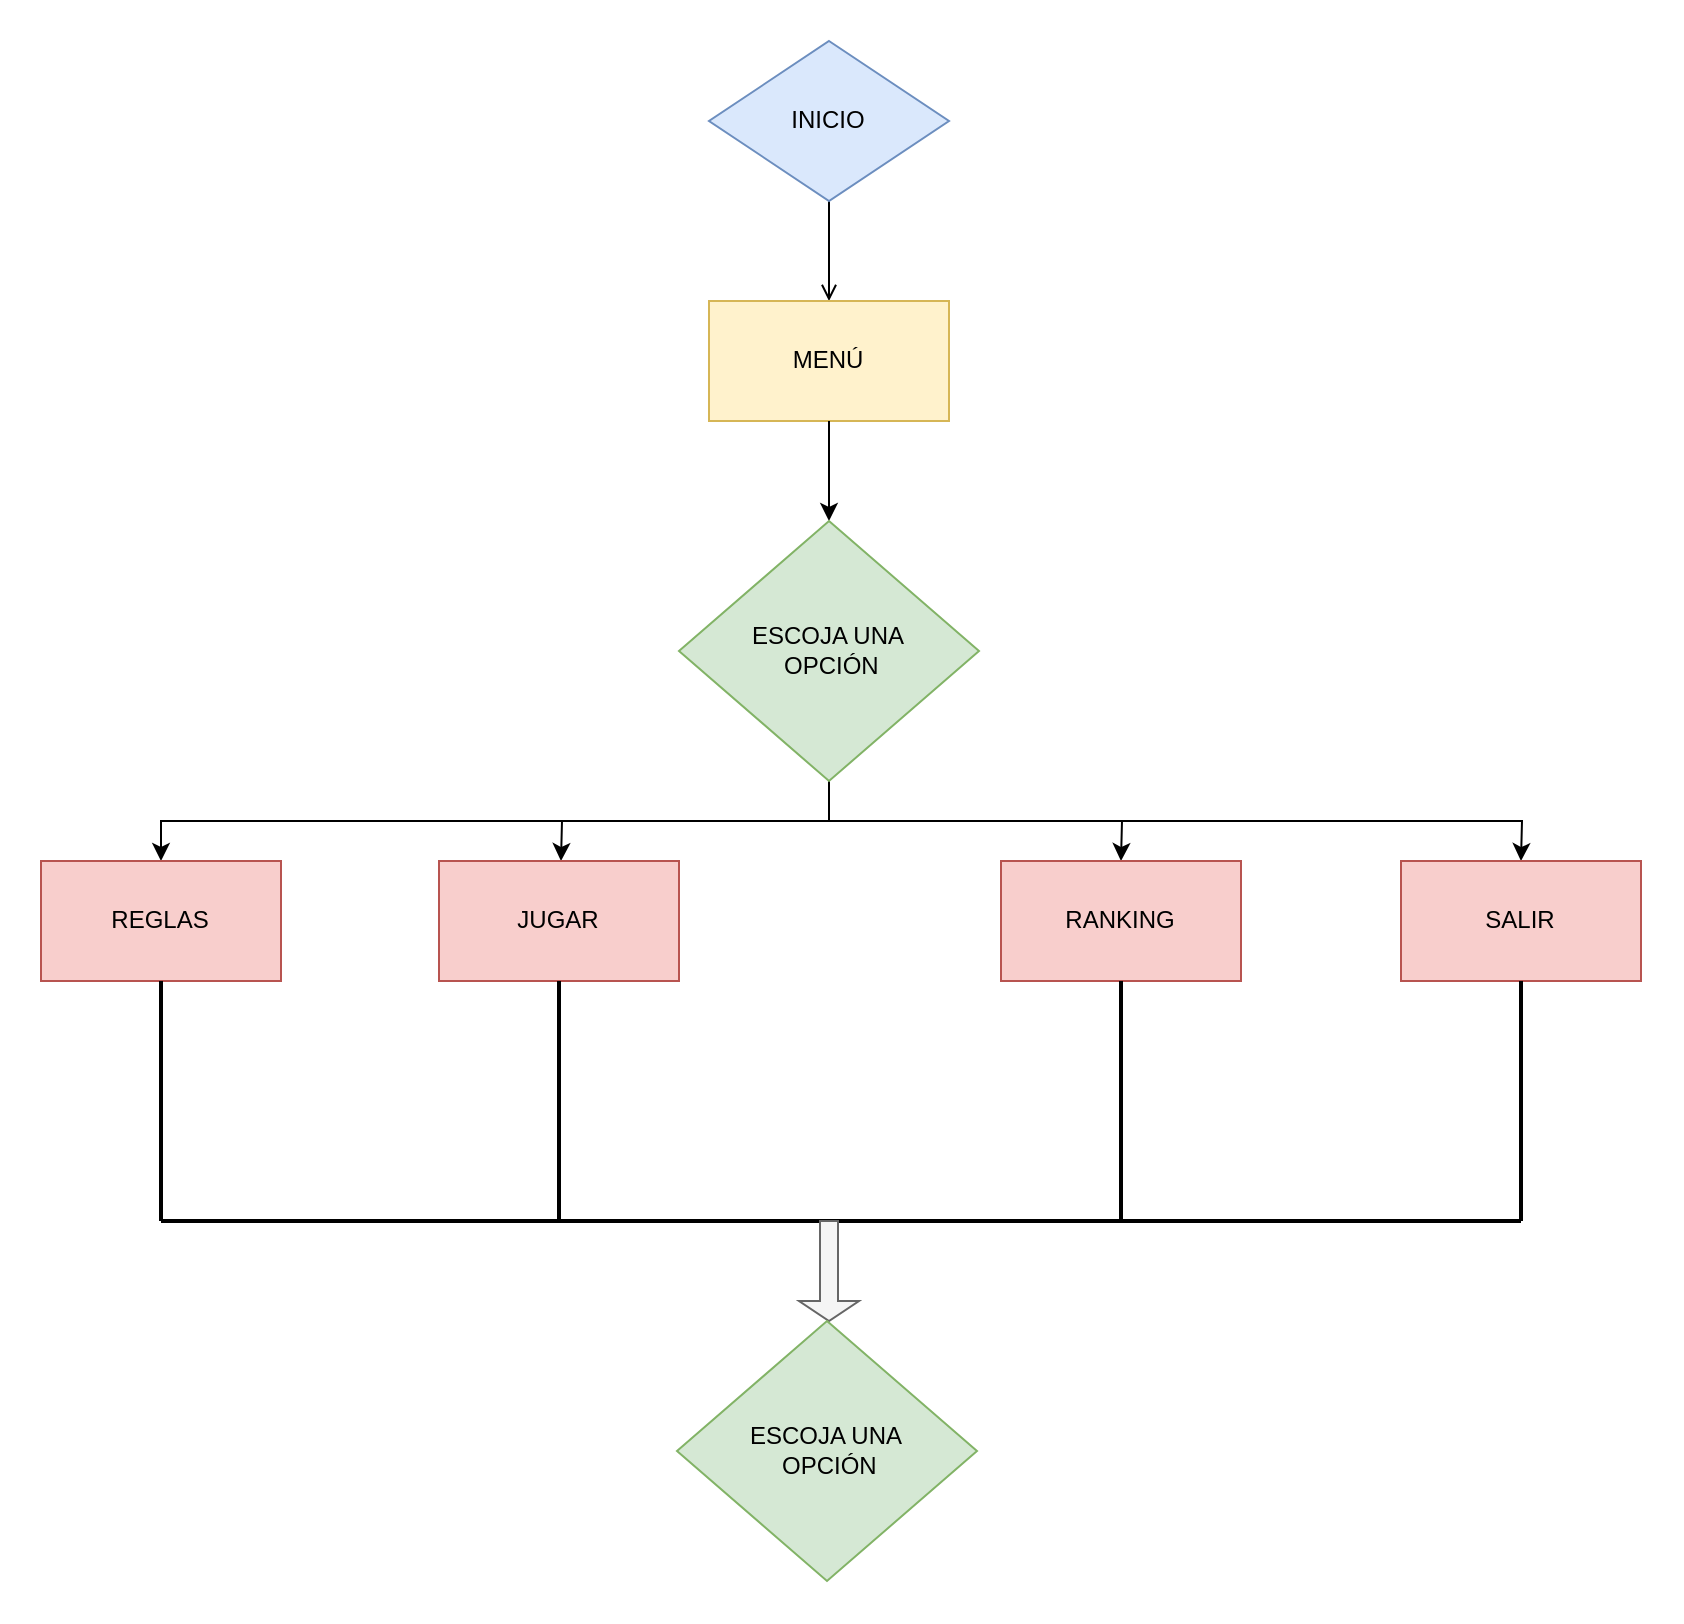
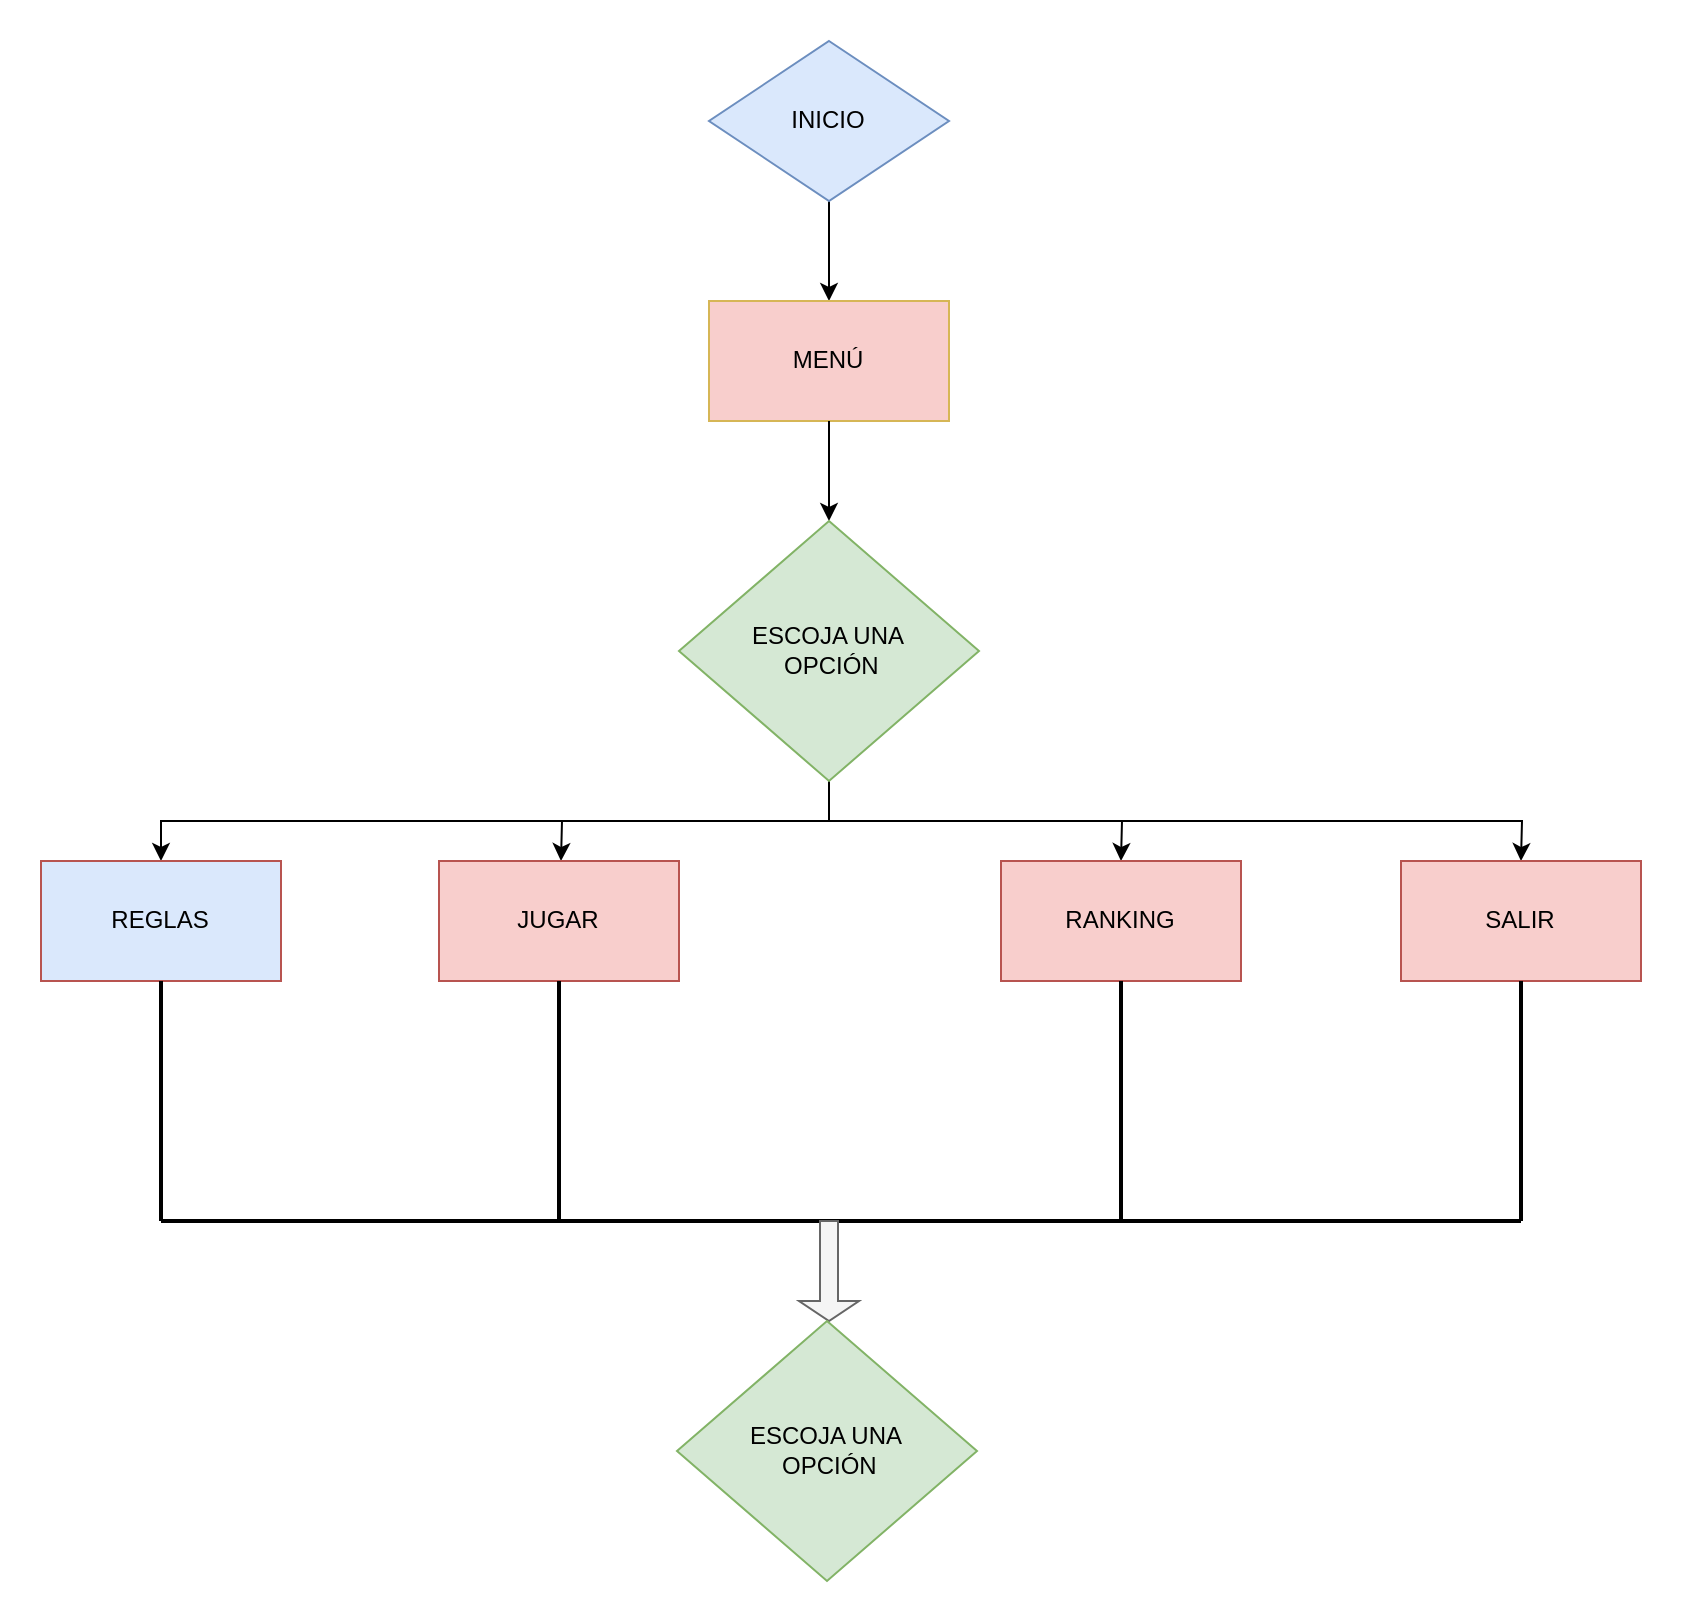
edge "INICIO" -> "MENÚ": arrowhead open -> classic
node "MENÚ": fillcolor #fff2cc -> #f8cecc
node "REGLAS": fillcolor #f8cecc -> #dae8fc
